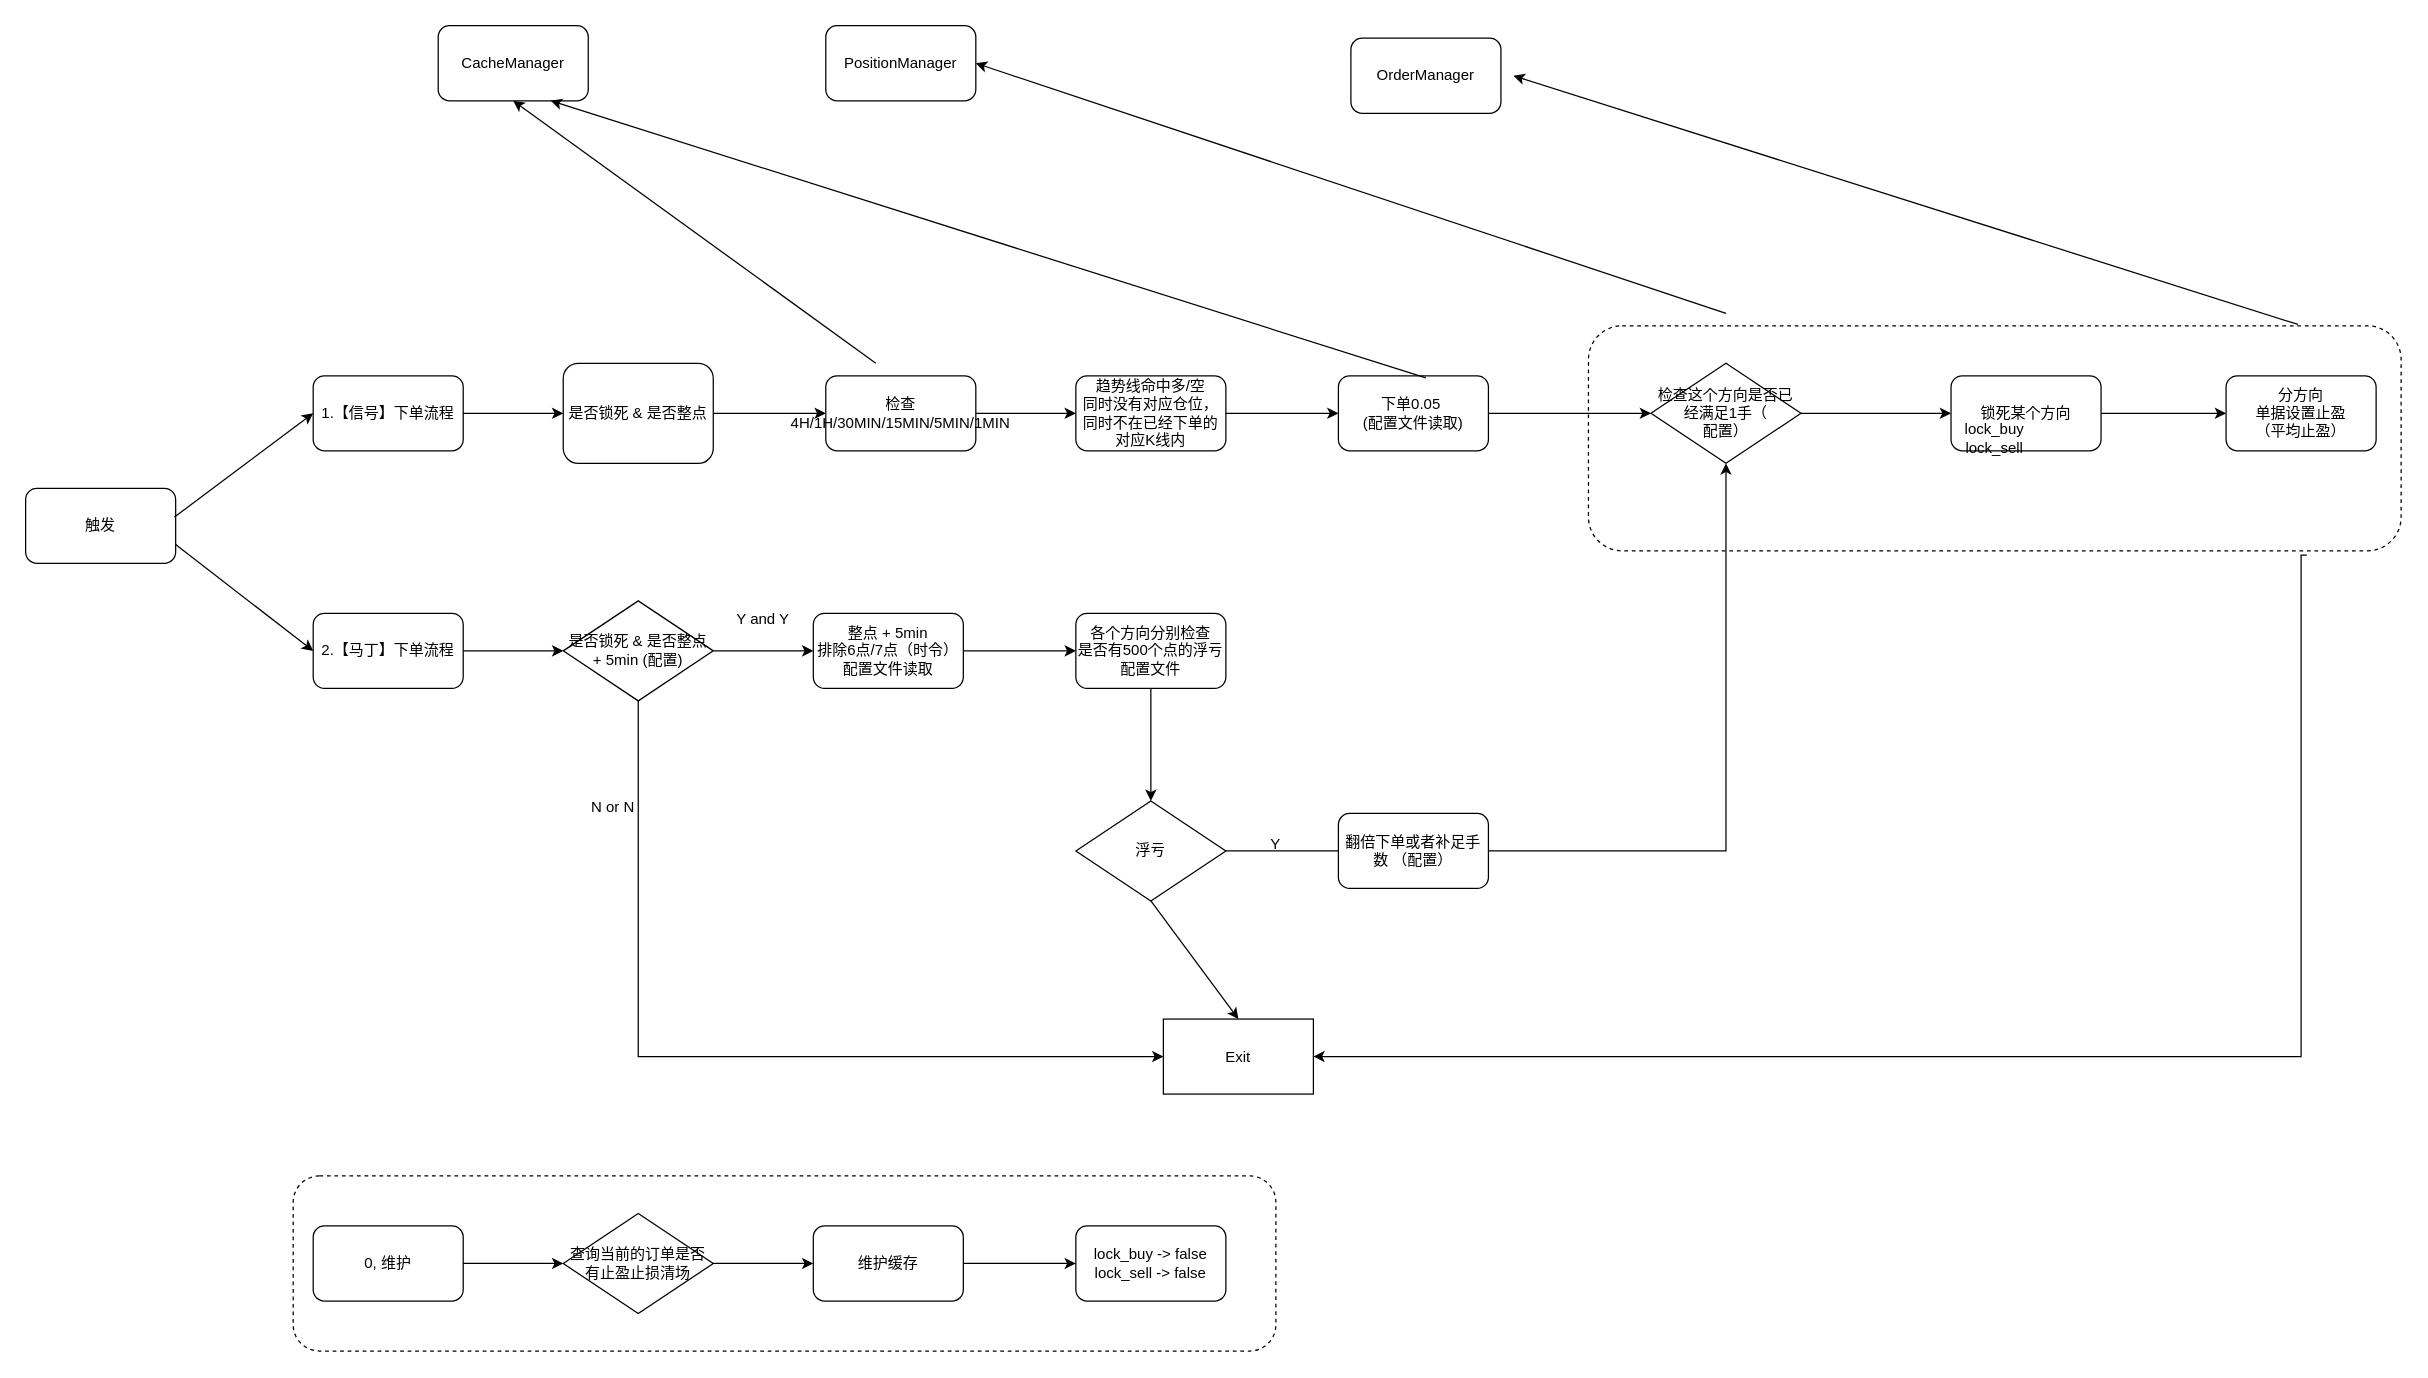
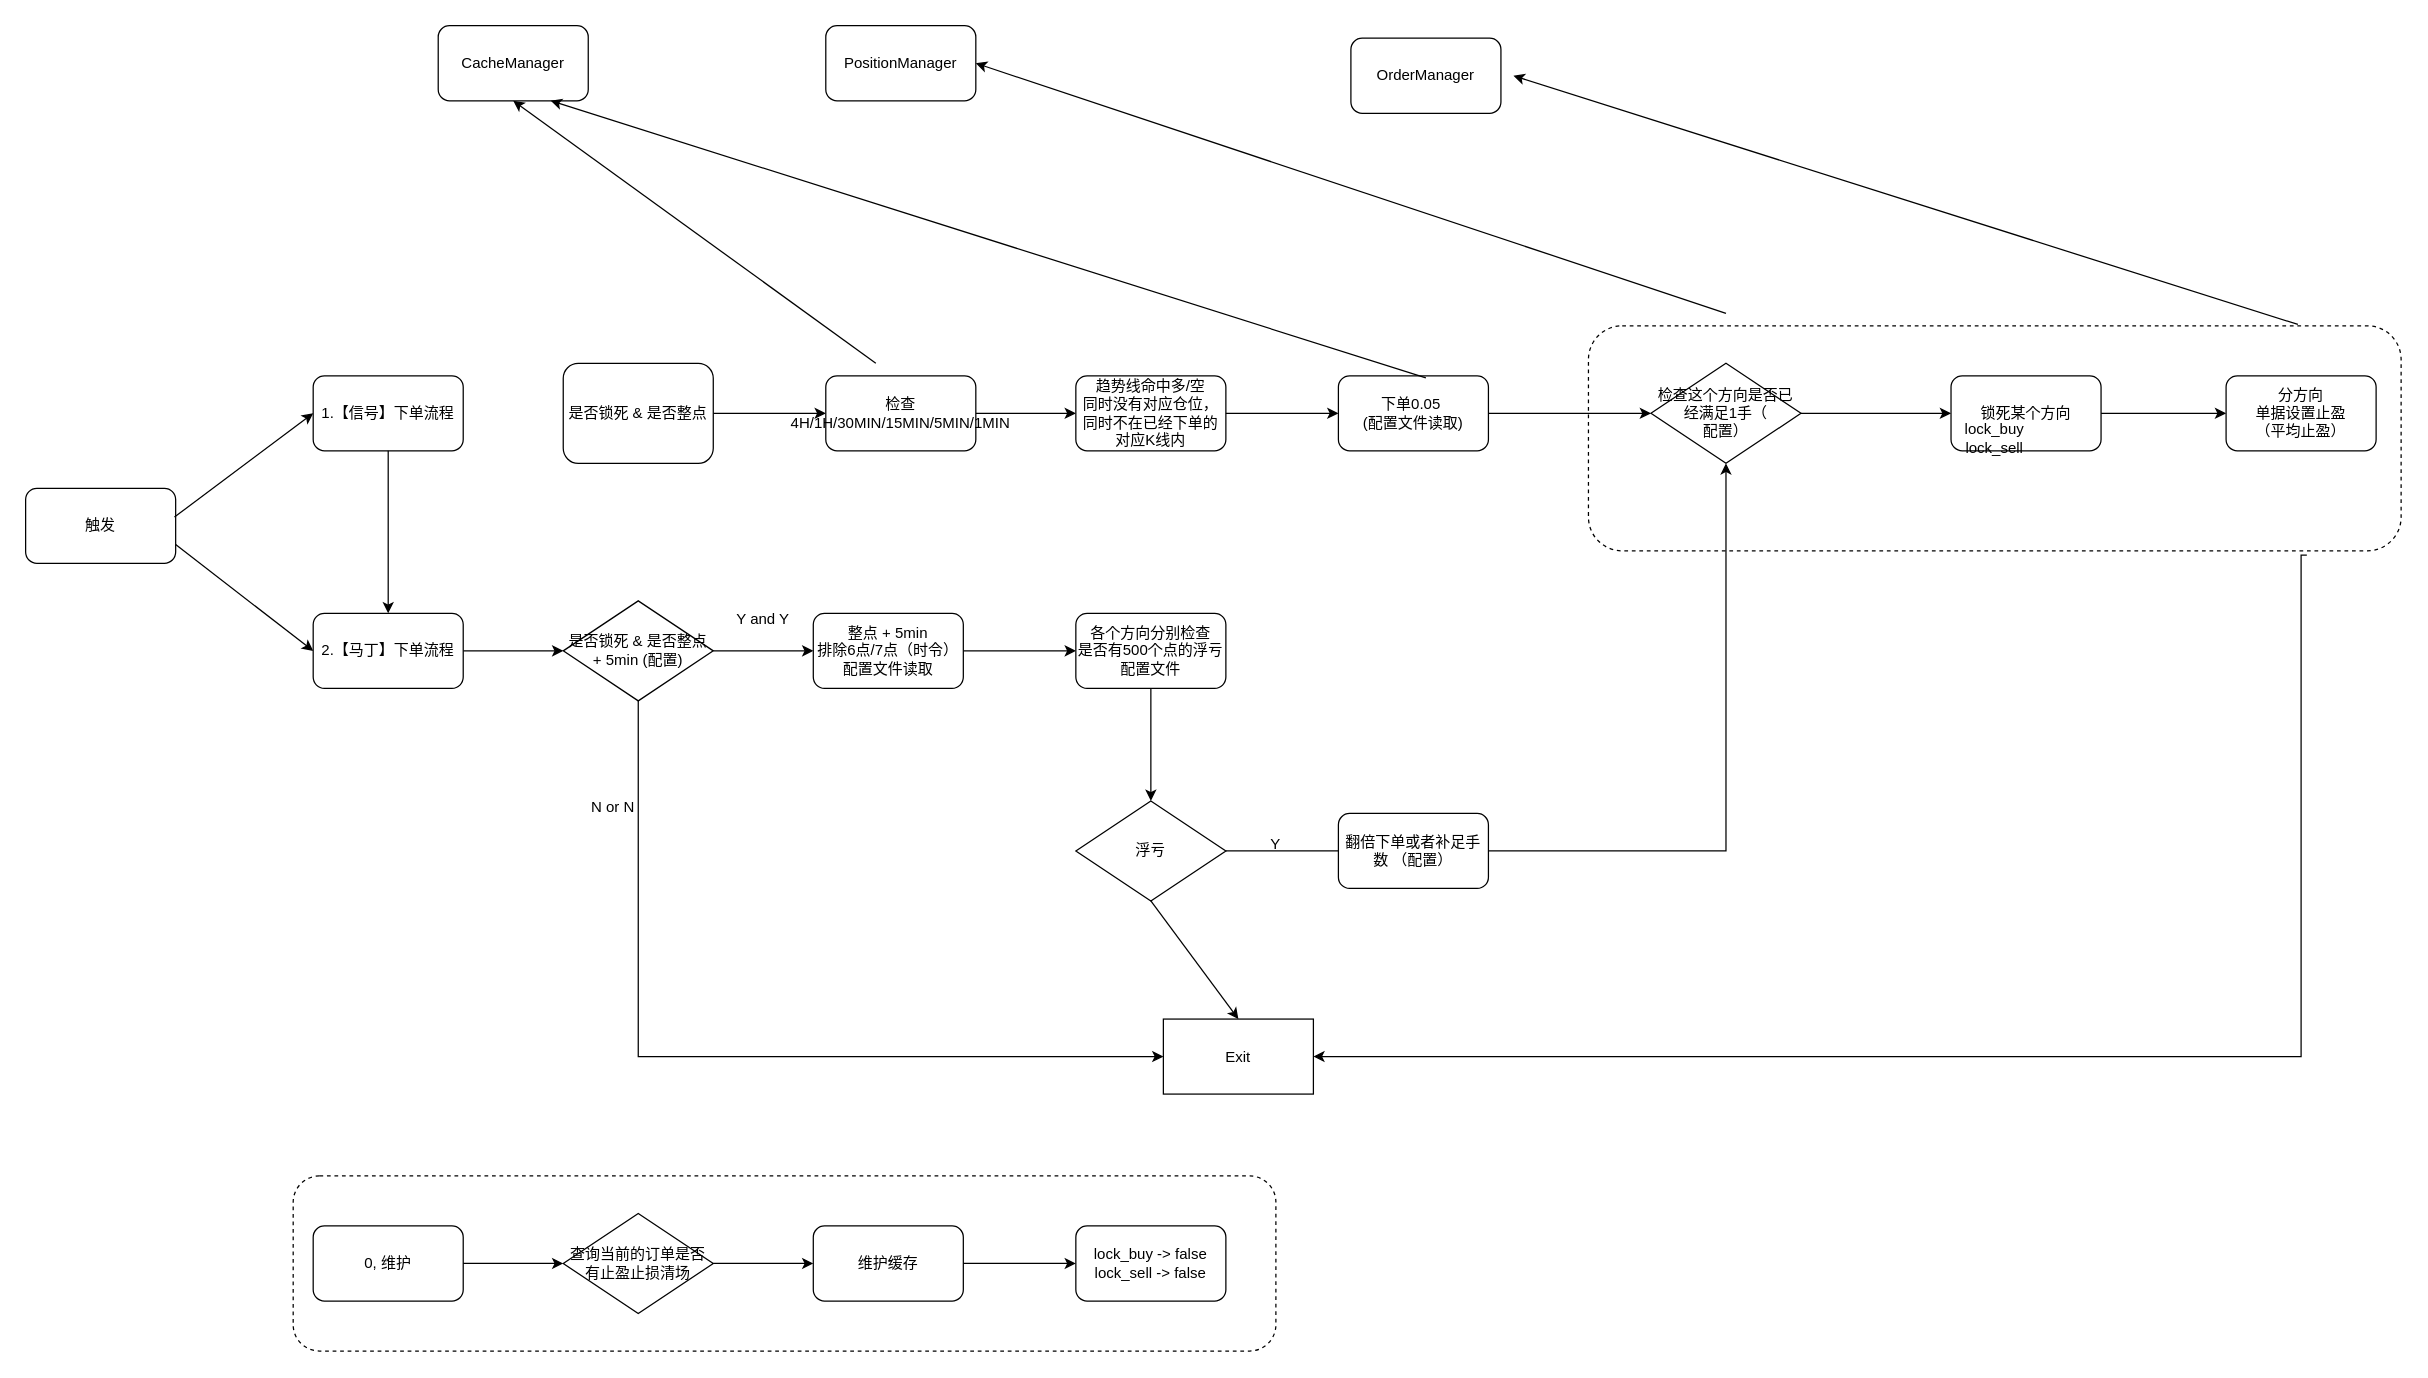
edge "1.【信号】下单流程" -> "是否锁死 & 是否整点": now "1.【信号】下单流程" -> "2.【马丁】下单流程"
